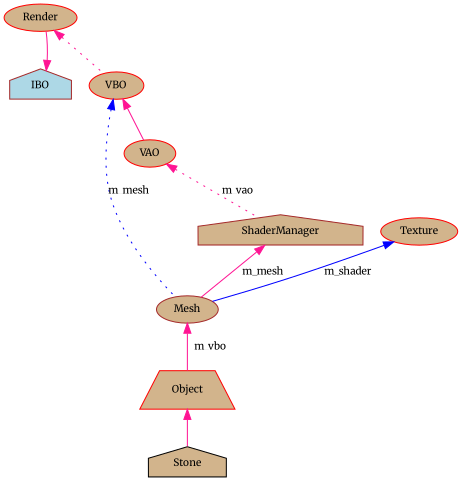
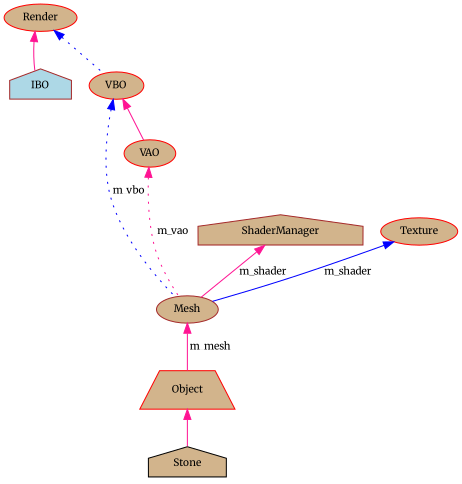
edge "Render" -> "IBO": reversed
edge "VBO" -> "Render": color deeppink -> blue
edge "Mesh" -> "VBO": label " m_mesh" -> " m_vbo"
edge "ShaderManager" -> "VAO": now "Mesh" -> "VAO"
edge "Mesh" -> "ShaderManager": label " m_mesh" -> " m_shader"
edge "Object" -> "Mesh": label " m_vbo" -> " m_mesh"
